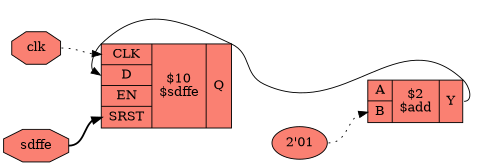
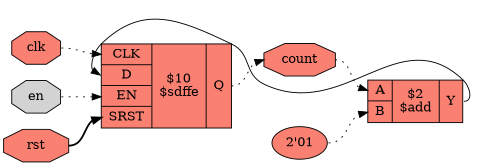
node "count": added
node "en": added
node "sdffe": label "sdffe" -> "rst"
